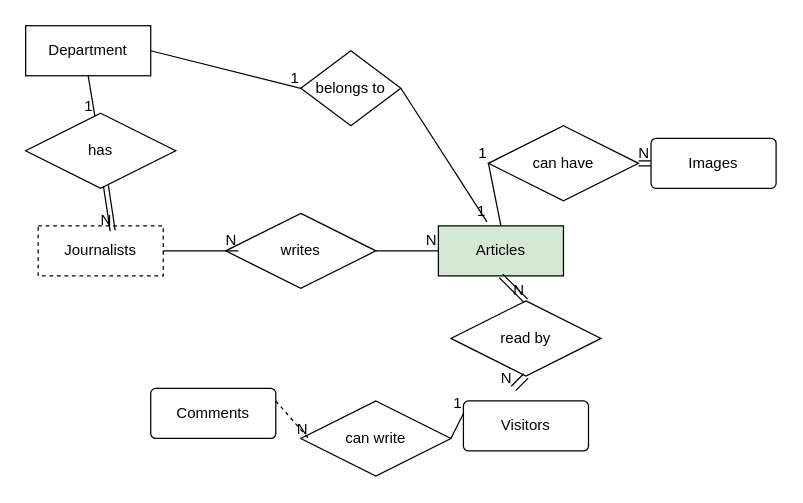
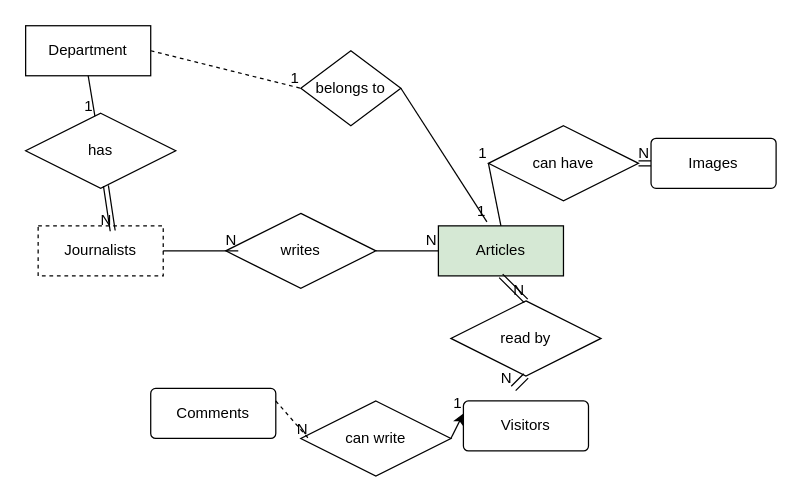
edge "Department" -- "belongs to": style solid -> dashed
edge "Visitors" -- "can write": arrowhead none -> classic
